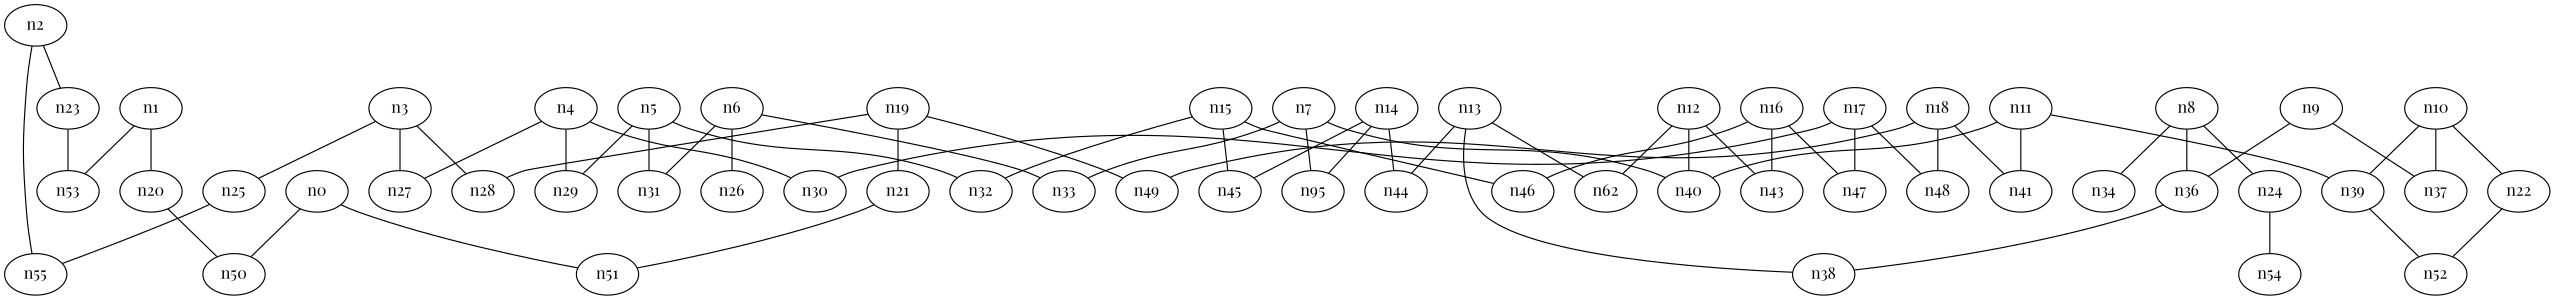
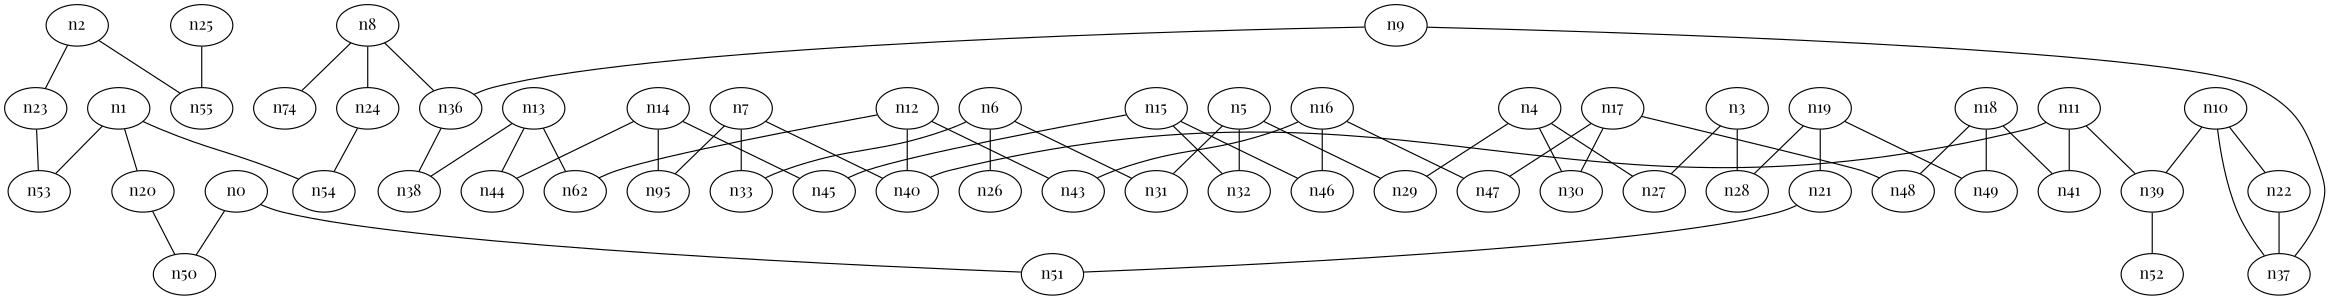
edge "n3" -- "n25": removed
edge "n1" -- "n54": added
node "n34": label "n34" -> "n74"
edge "n22" -- "n52": now "n22" -- "n37"
